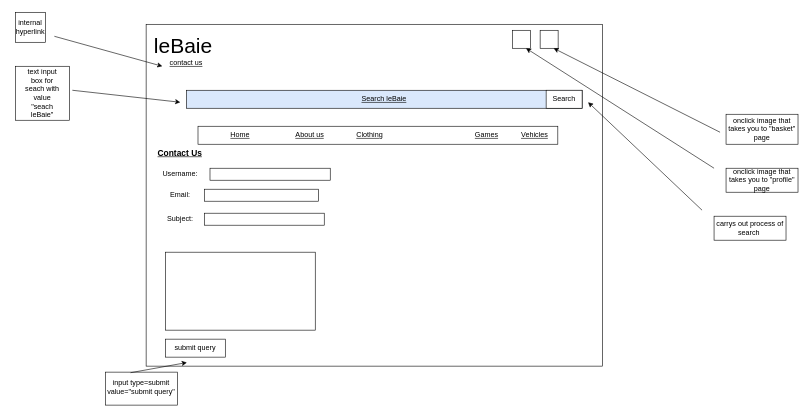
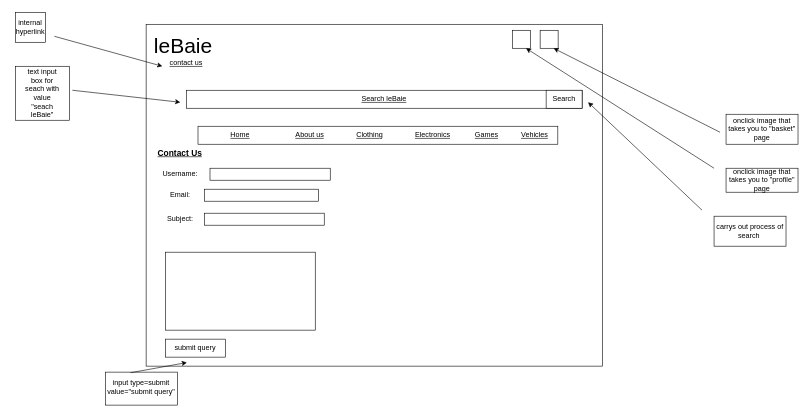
node "Search leBaie": fillcolor #dae8fc -> #ffffff
node "Electronics": added
node "carrys out process of search": size 72x24 -> 72x30
